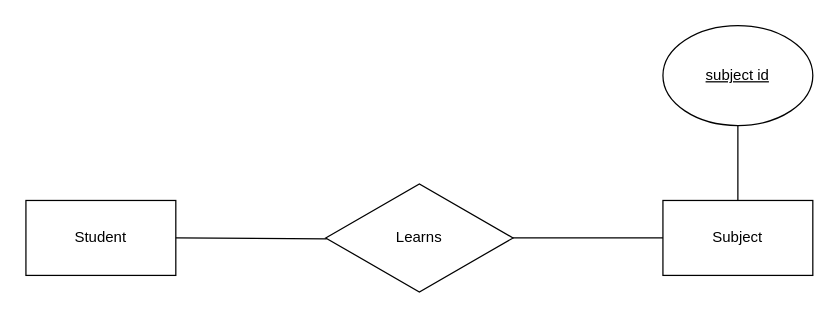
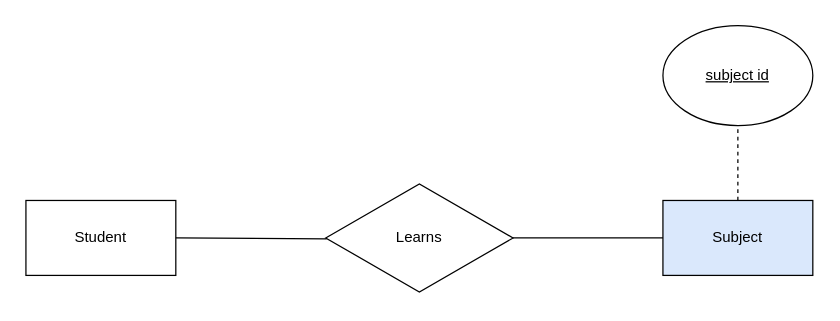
edge "subject id" -- "Subject": style solid -> dashed
node "Subject": fillcolor #ffffff -> #dae8fc
